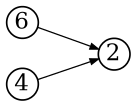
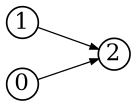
node "6": label "6" -> "1"
node "4": label "4" -> "0"
